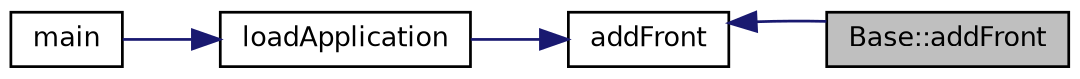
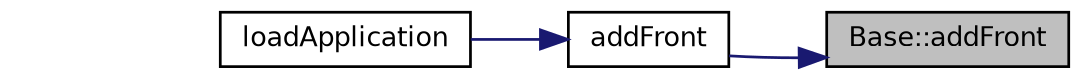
edge "Base::addFront" -> "addFront": reversed
node "main": removed
